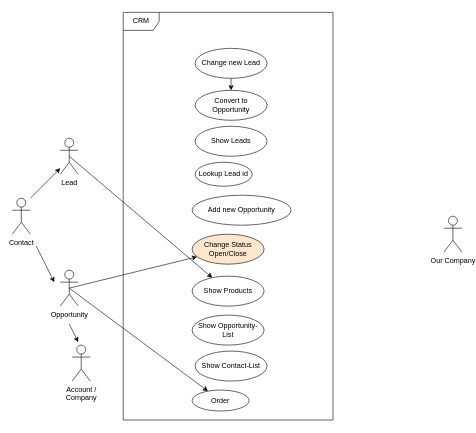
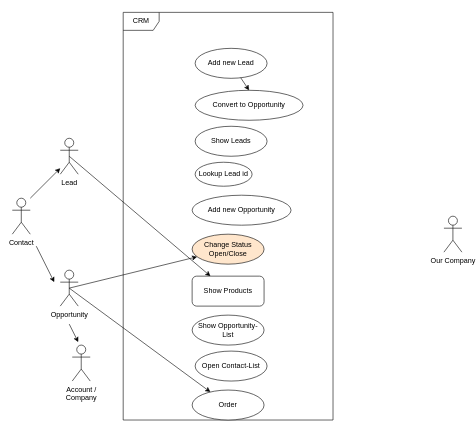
node "Change new Lead": label "Change new Lead" -> "Add new Lead"
node "Convert to Opportunity": size 72x30 -> 108x30
node "Show Products": shape ellipse -> rounded rectangle
node "Show Contact-List": label "Show Contact-List" -> "Open Contact-List"
node "Order": size 57x21 -> 72x30
